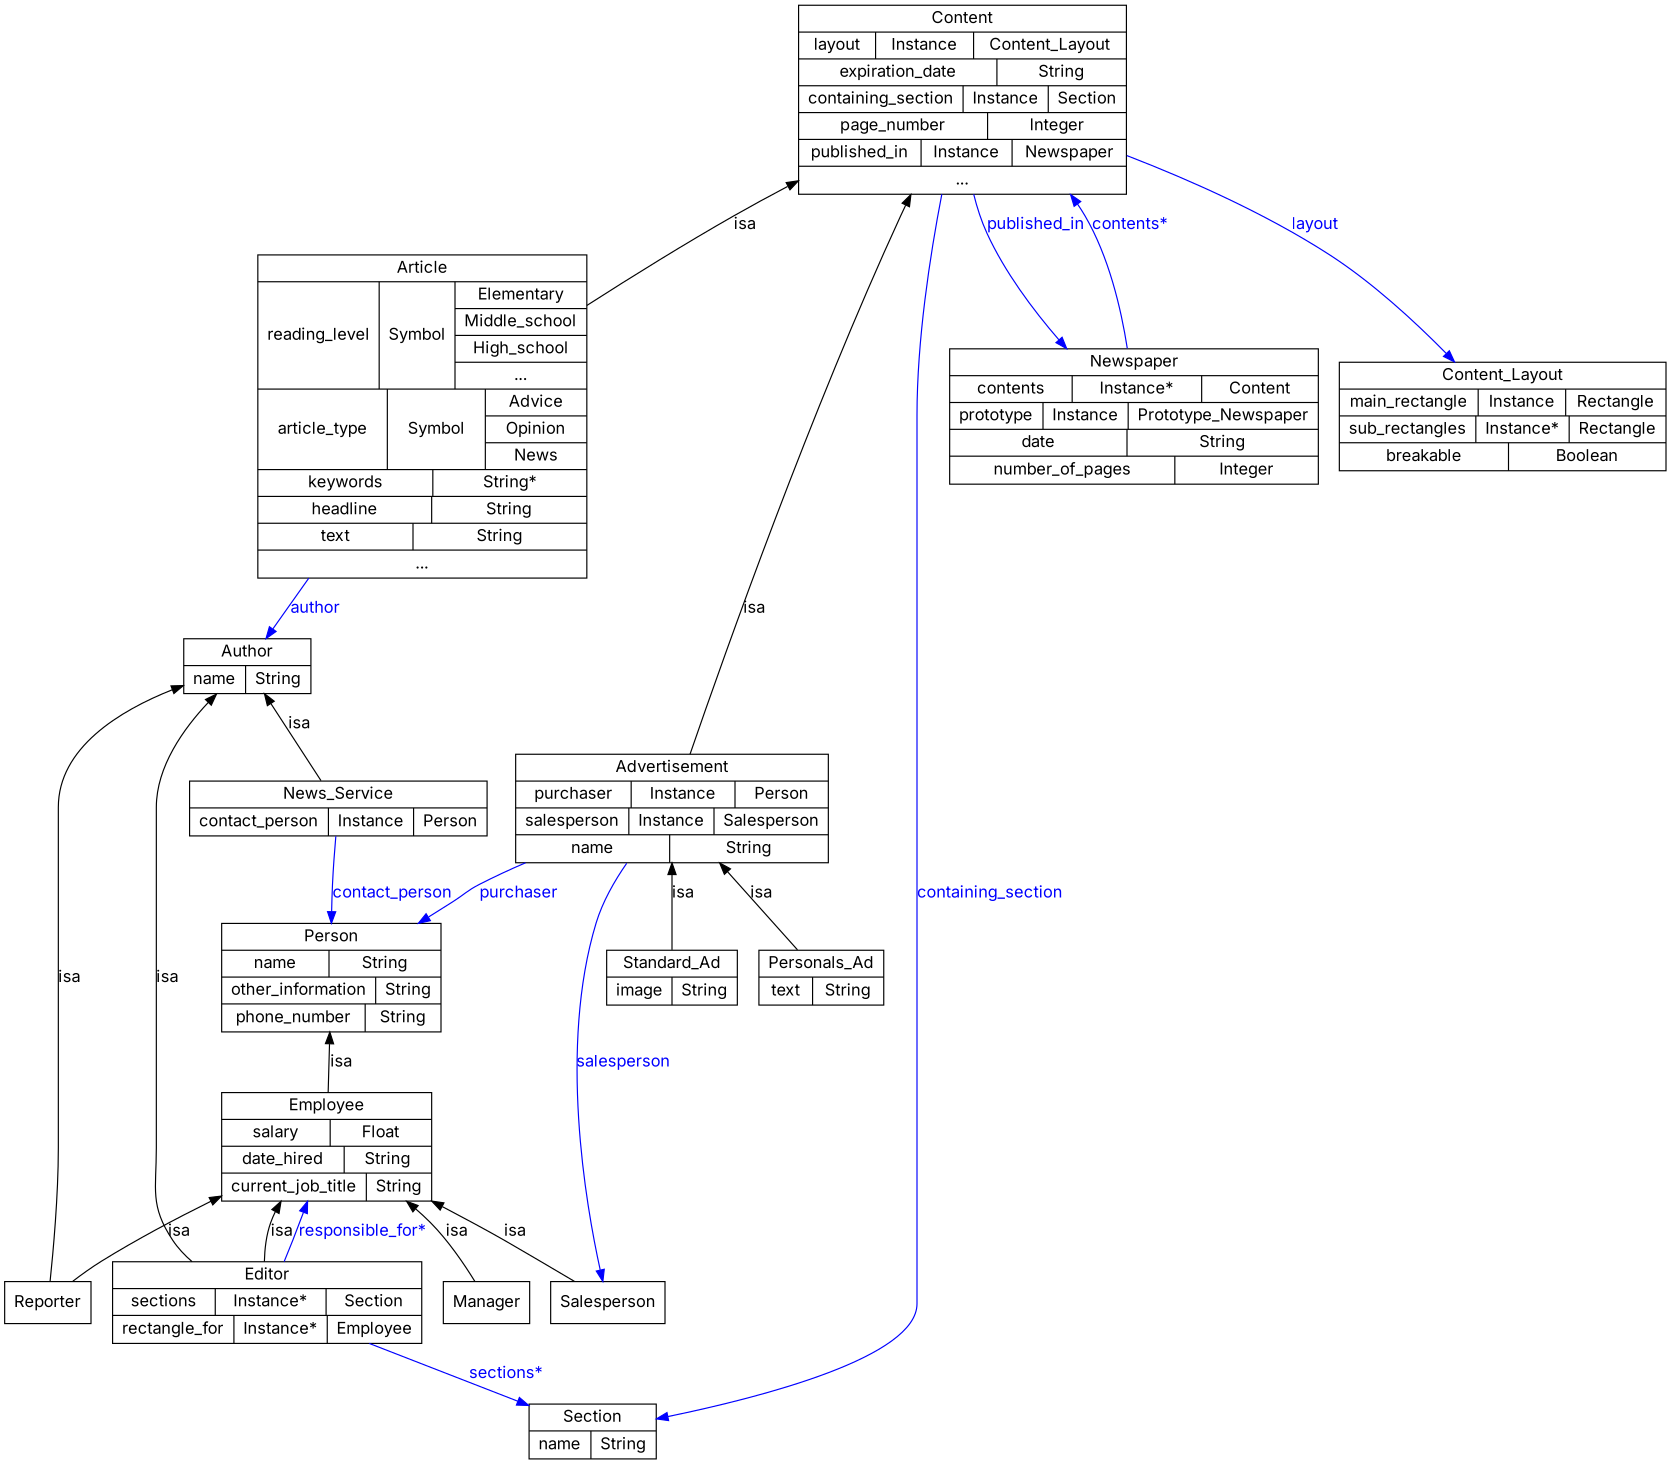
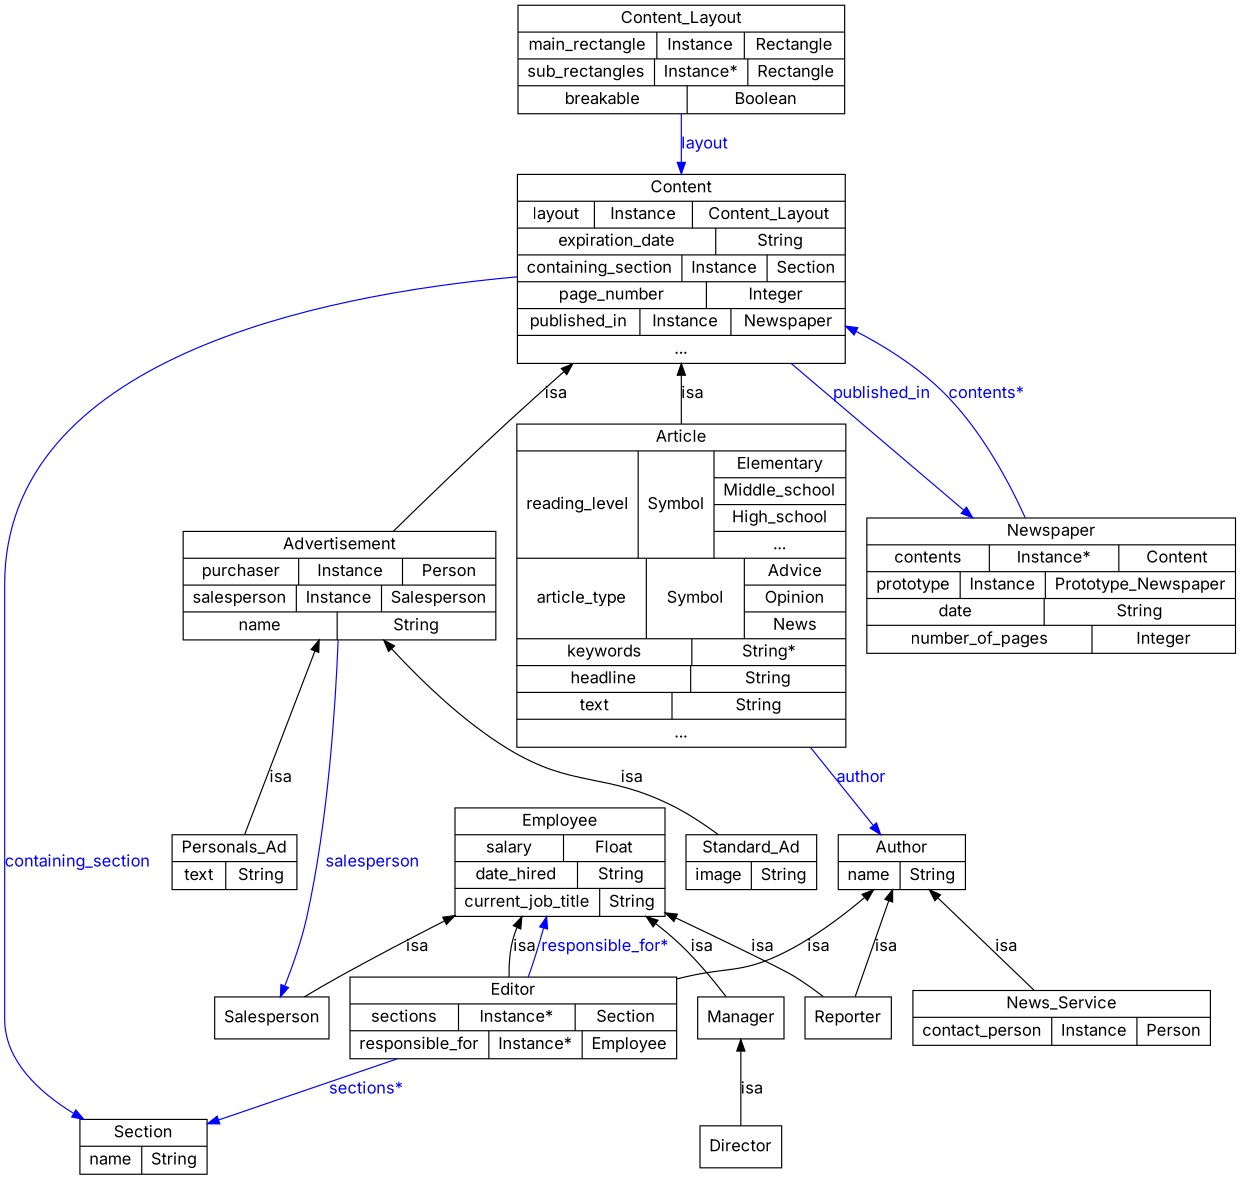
edge "Content" -> "Content_Layout": reversed
node "Person": removed
node "Director": added
node "Editor": text "rectangle_for" -> "responsible_for"
